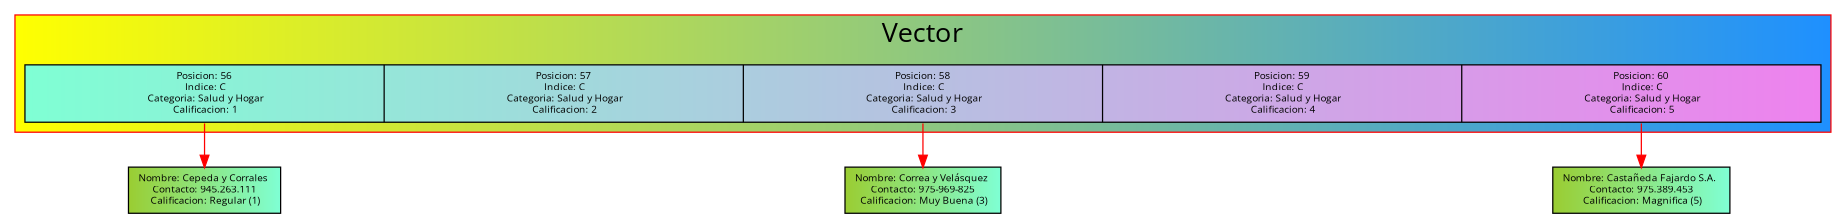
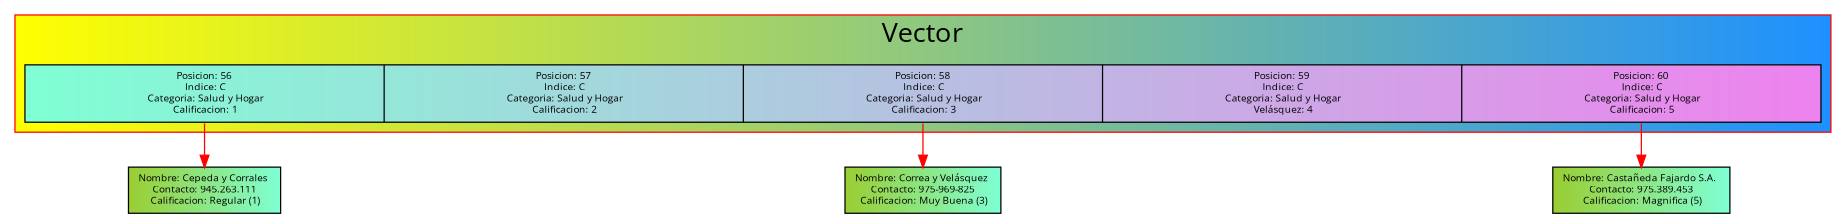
node "Posicion: 56": text "Calificacion: 4" -> "Velásquez: 4"
